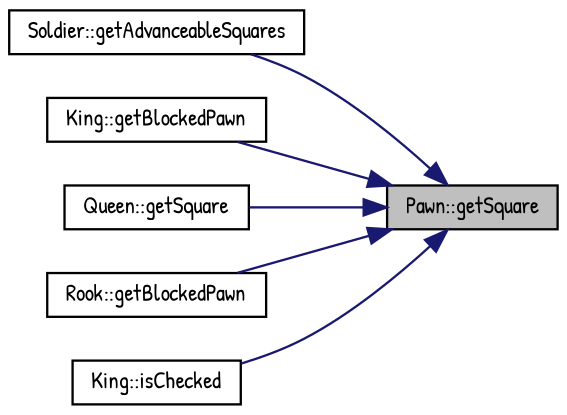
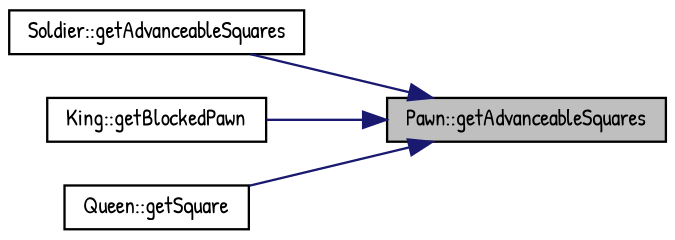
node "Pawn::getSquare": label "Pawn::getSquare" -> "Pawn::getAdvanceableSquares"
node "Rook::getBlockedPawn": removed
node "King::isChecked": removed
